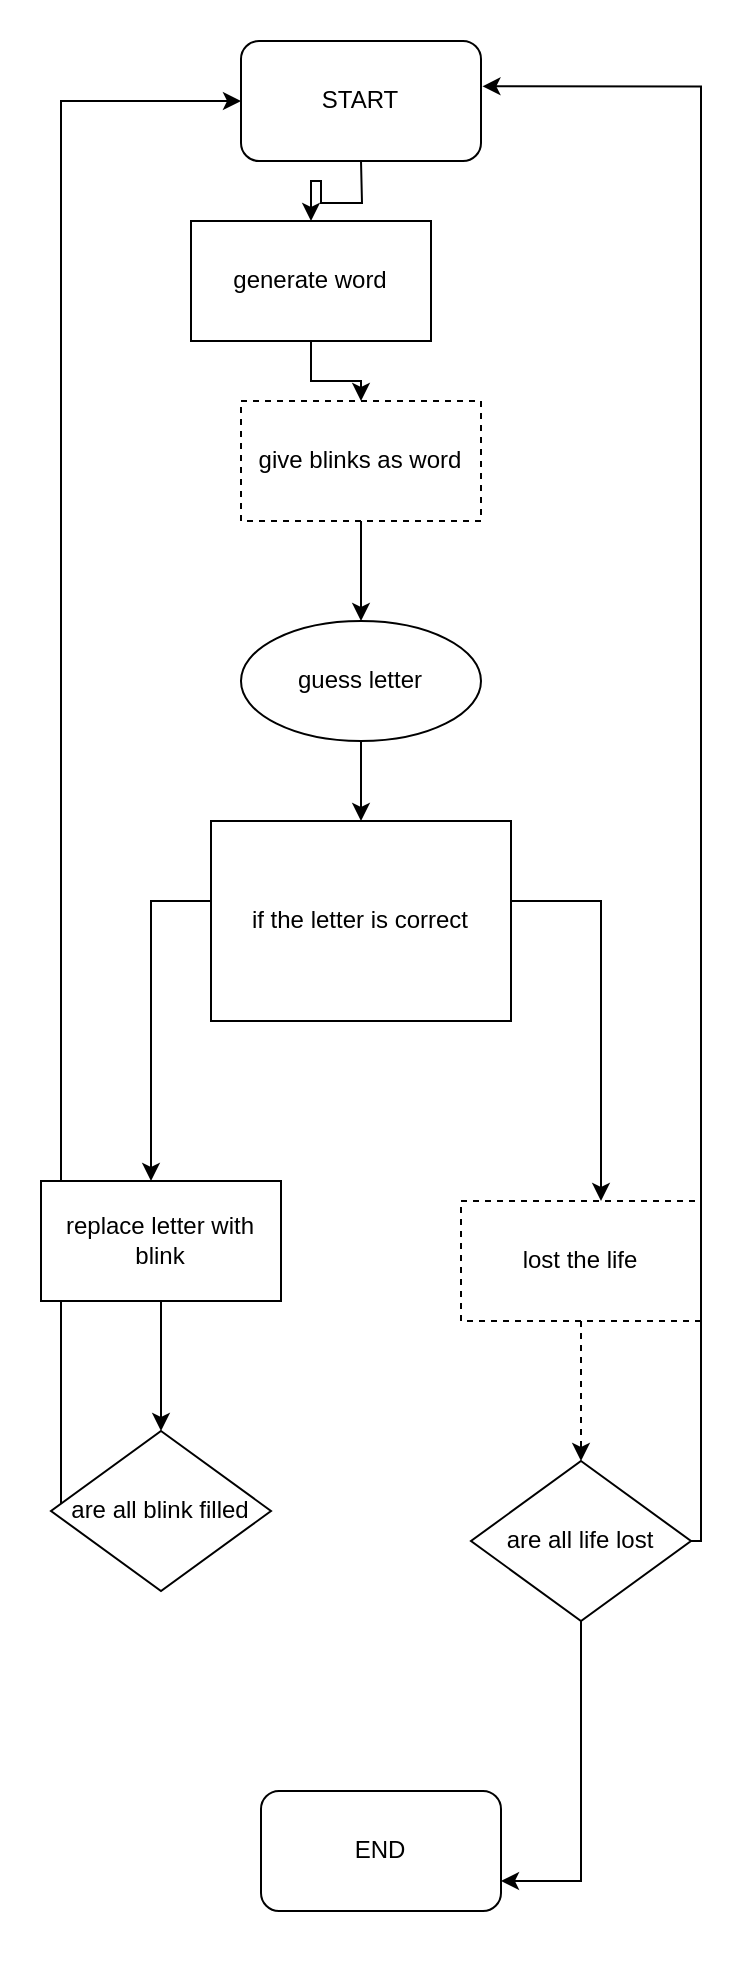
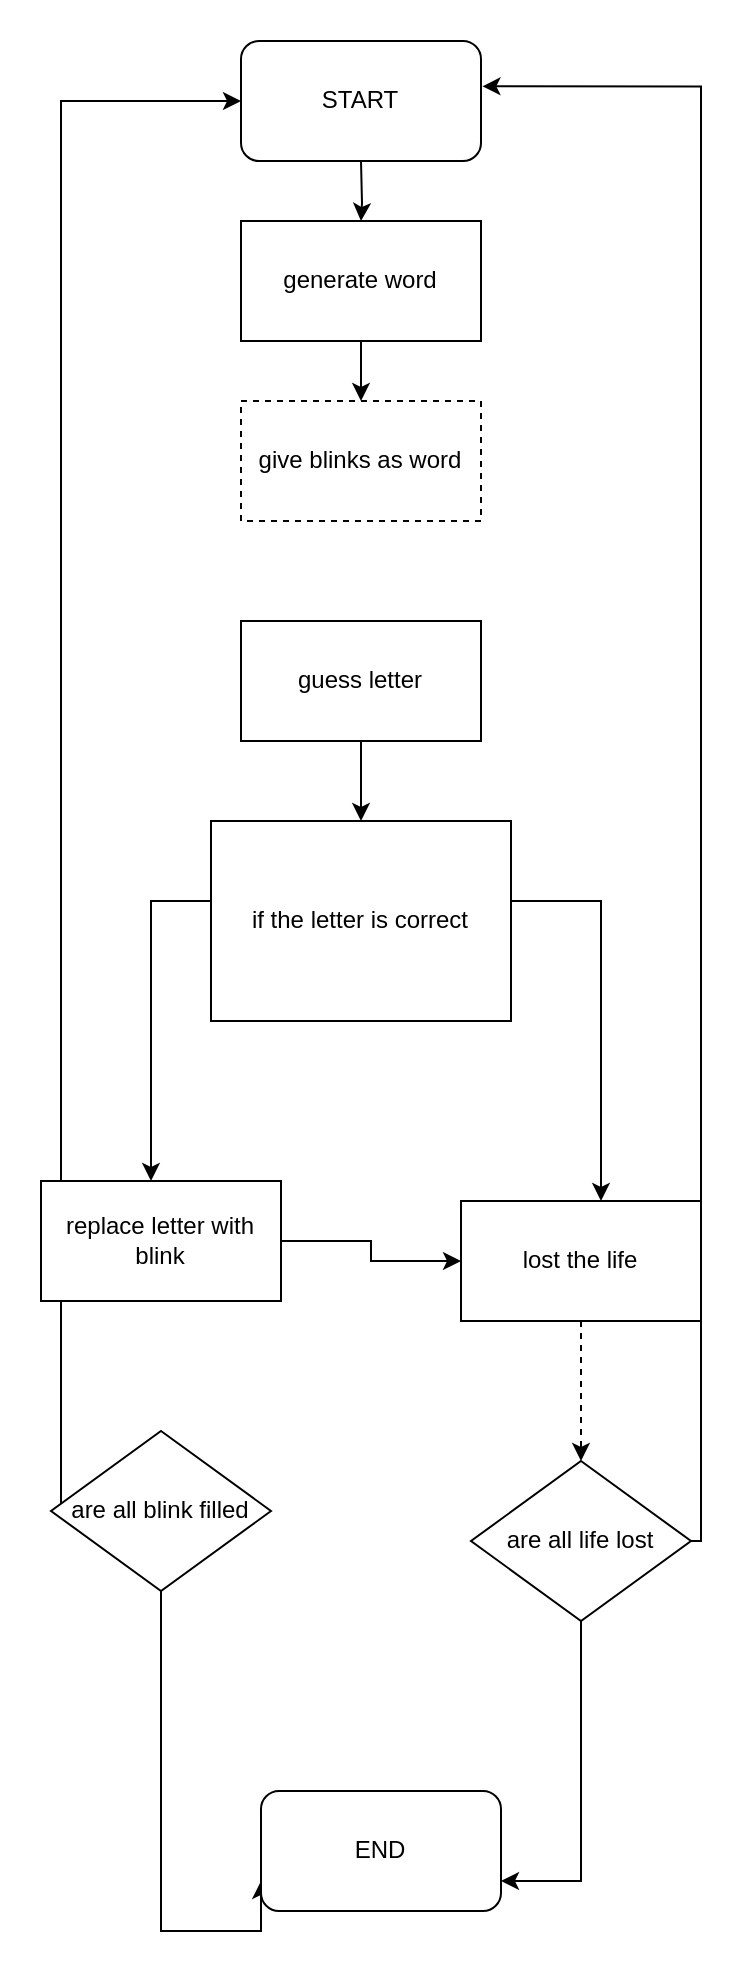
node "generate word": moved (311, 281) -> (361, 281)
edge "give blinks as word" -> "guess letter": removed
node "guess letter": shape ellipse -> rectangle
node "lost the life": style dashed -> solid
edge "replace letter with blink" -> "are all blink filled": now "replace letter with blink" -> "lost the life"
edge "are all blink filled" -> "END": added
